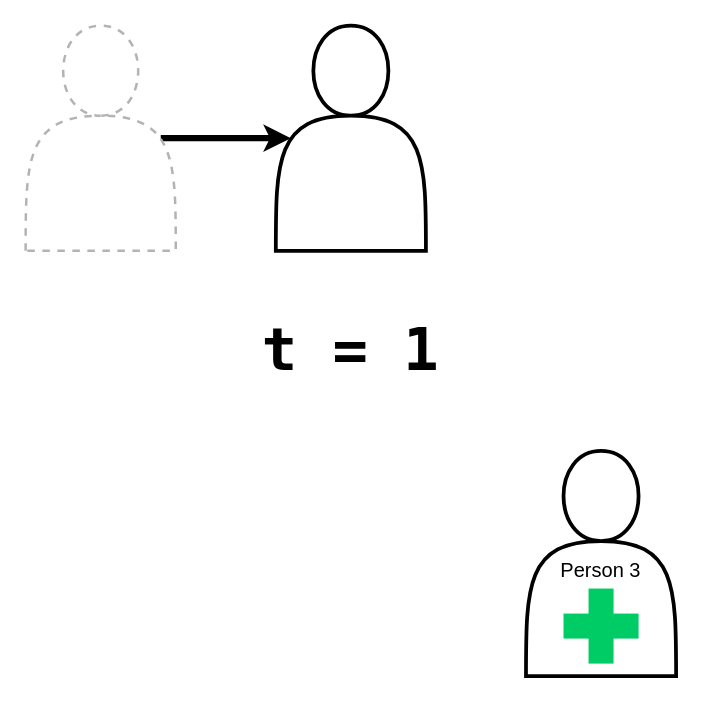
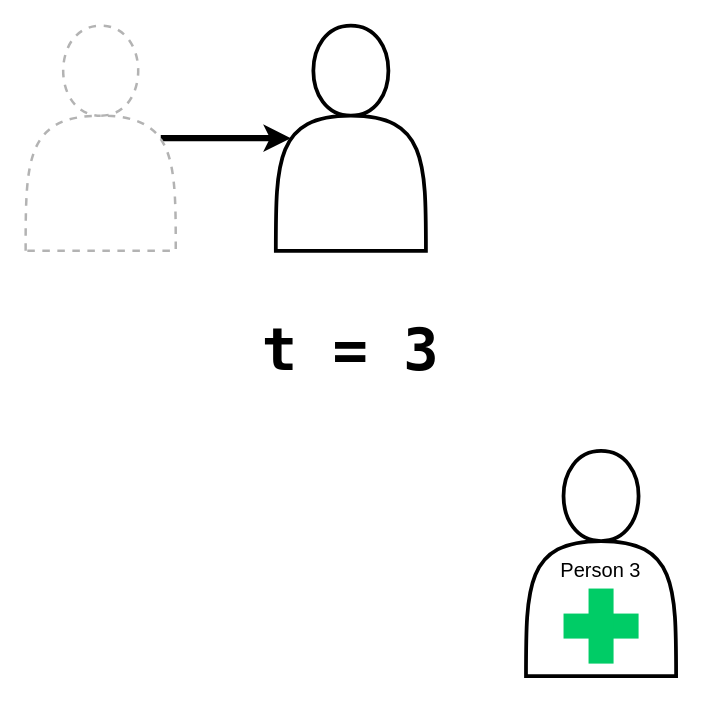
node "t = 1": label "t = 1" -> "t = 3"
